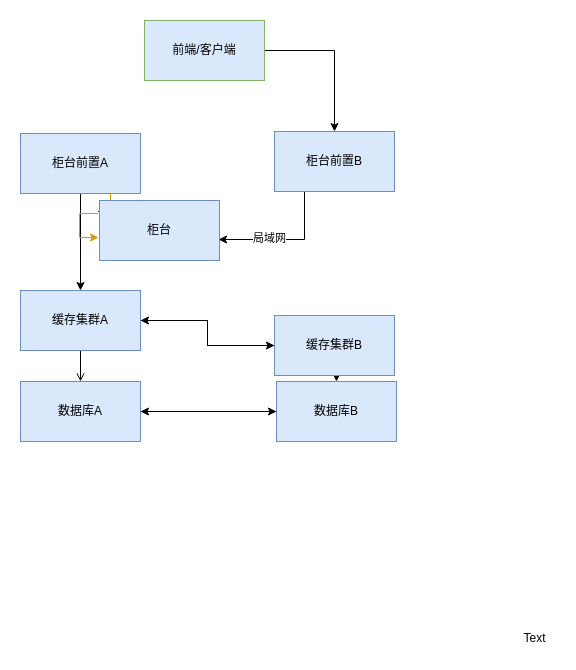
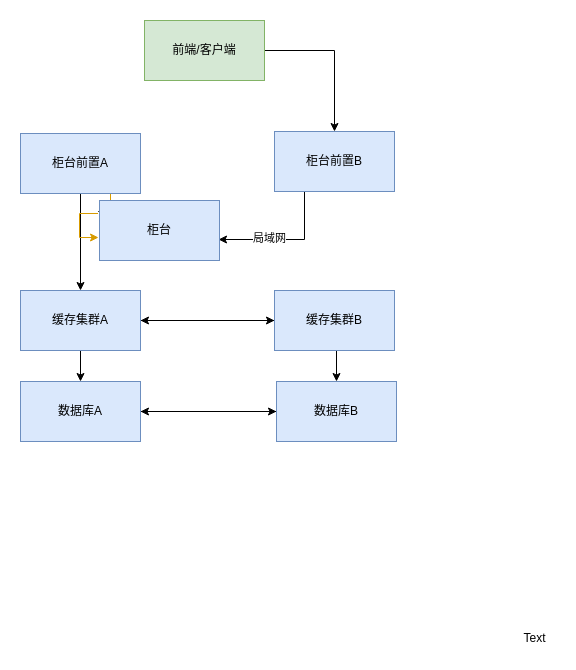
node "前端/客户端": fillcolor #dae8fc -> #d5e8d4
node "缓存集群B": moved (335, 346) -> (335, 321)
edge "缓存集群A" -> "数据库A": arrowhead open -> classic
